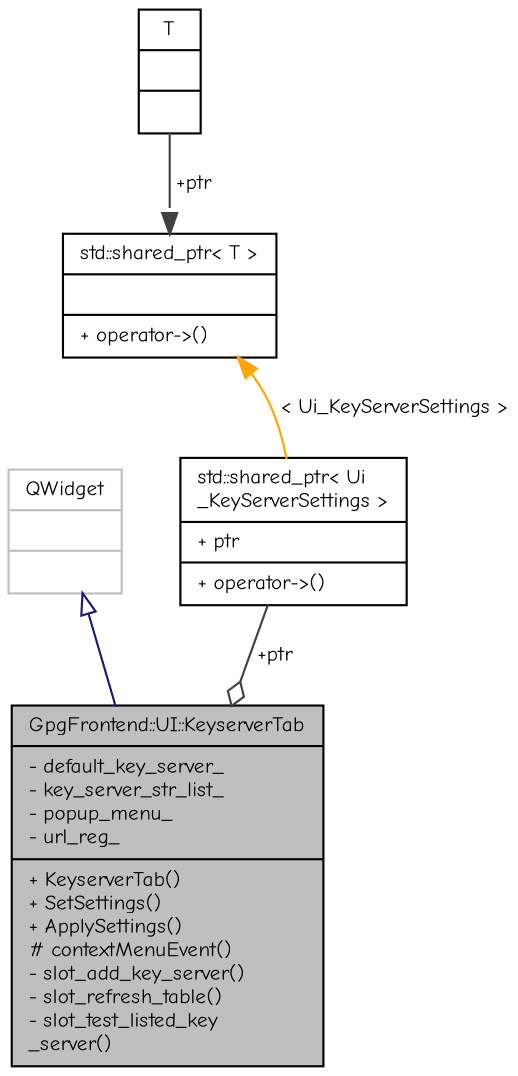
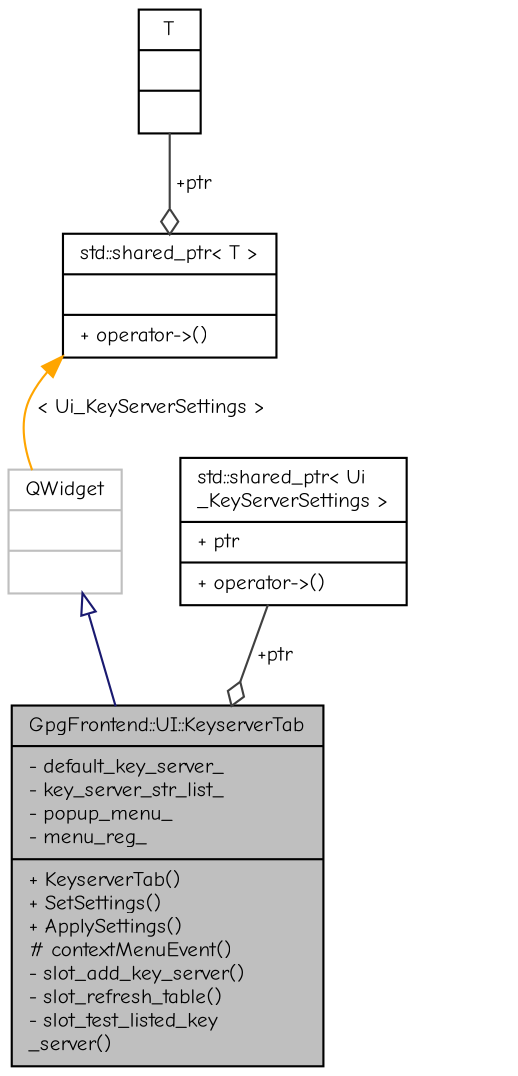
edge "T" -> "std::shared_ptr< T >": arrowhead normal -> odiamond
edge "std::shared_ptr< Ui" -> "std::shared_ptr< T >": now "QWidget" -> "std::shared_ptr< T >"
node "GpgFrontend::UI::KeyserverTab": text "- url_reg_" -> "- menu_reg_"
